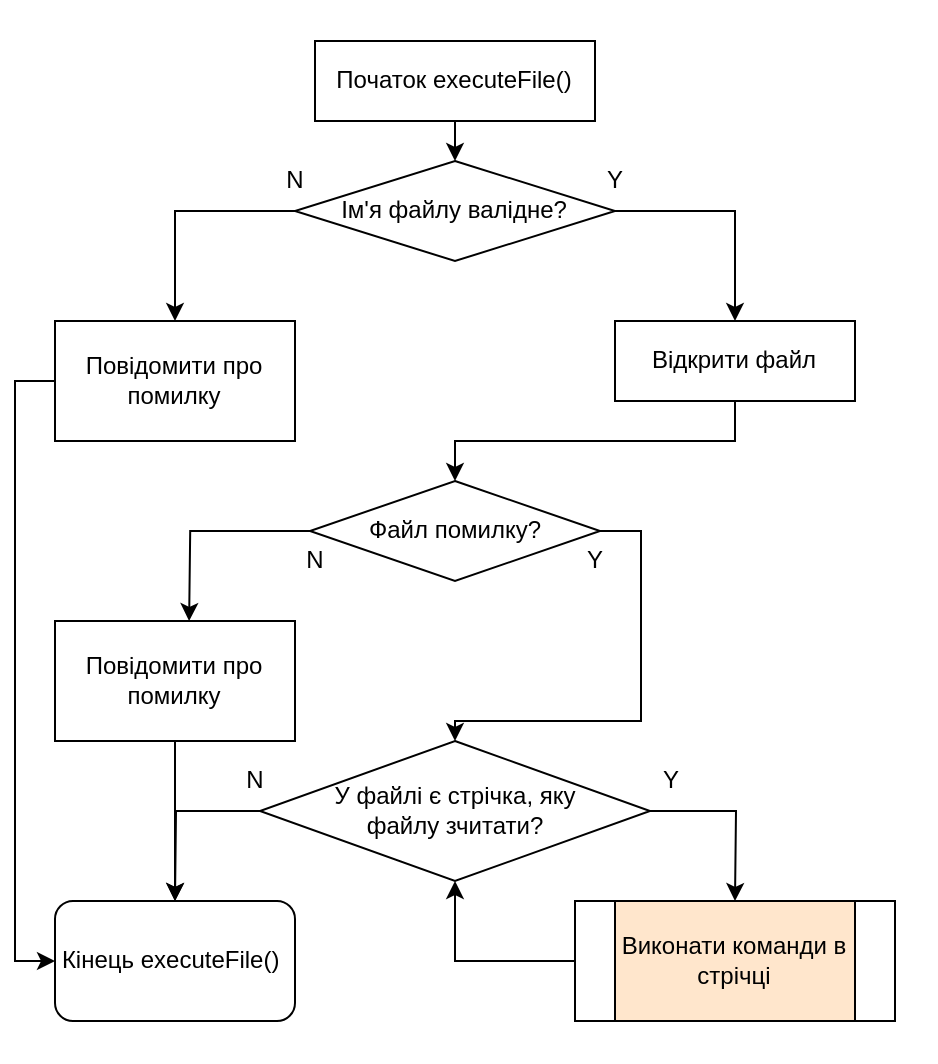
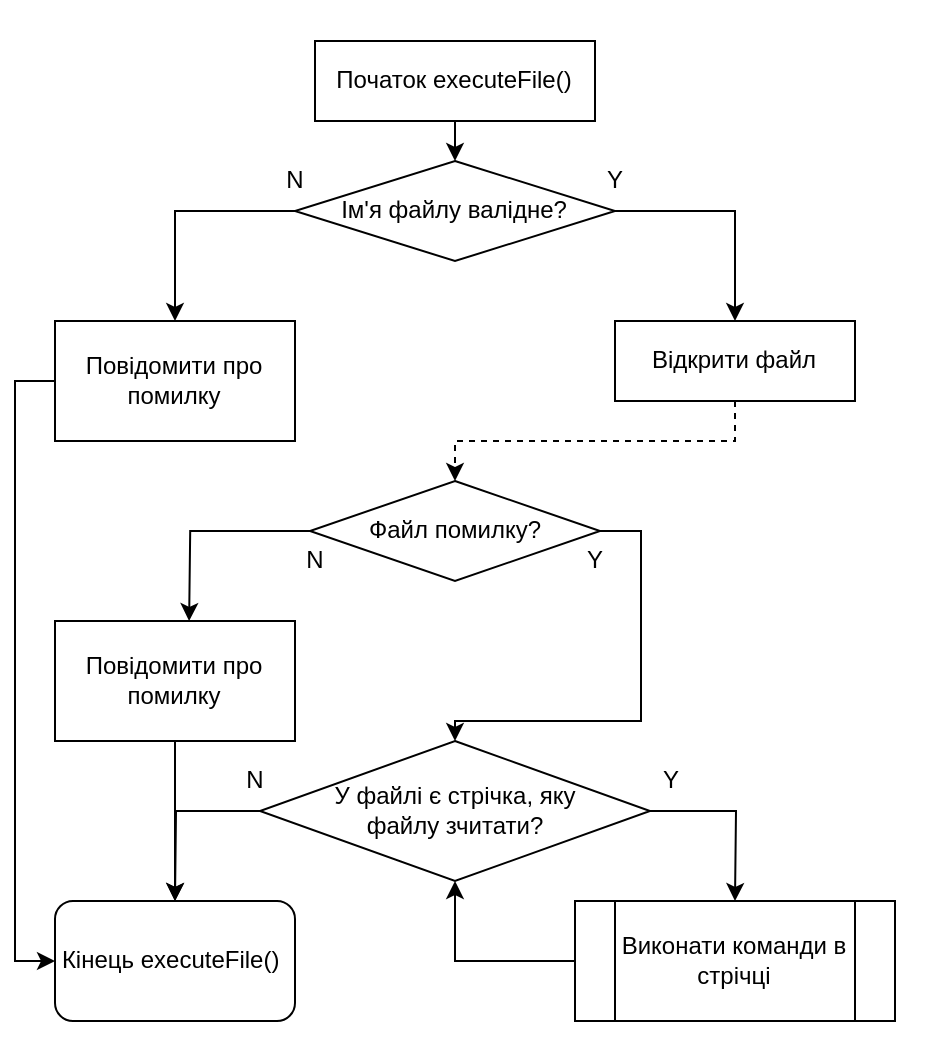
edge "Відкрити файл" -> "Файл помилку?": style solid -> dashed
node "Виконати команди в стрічці": fillcolor #ffe6cc -> #ffffff
